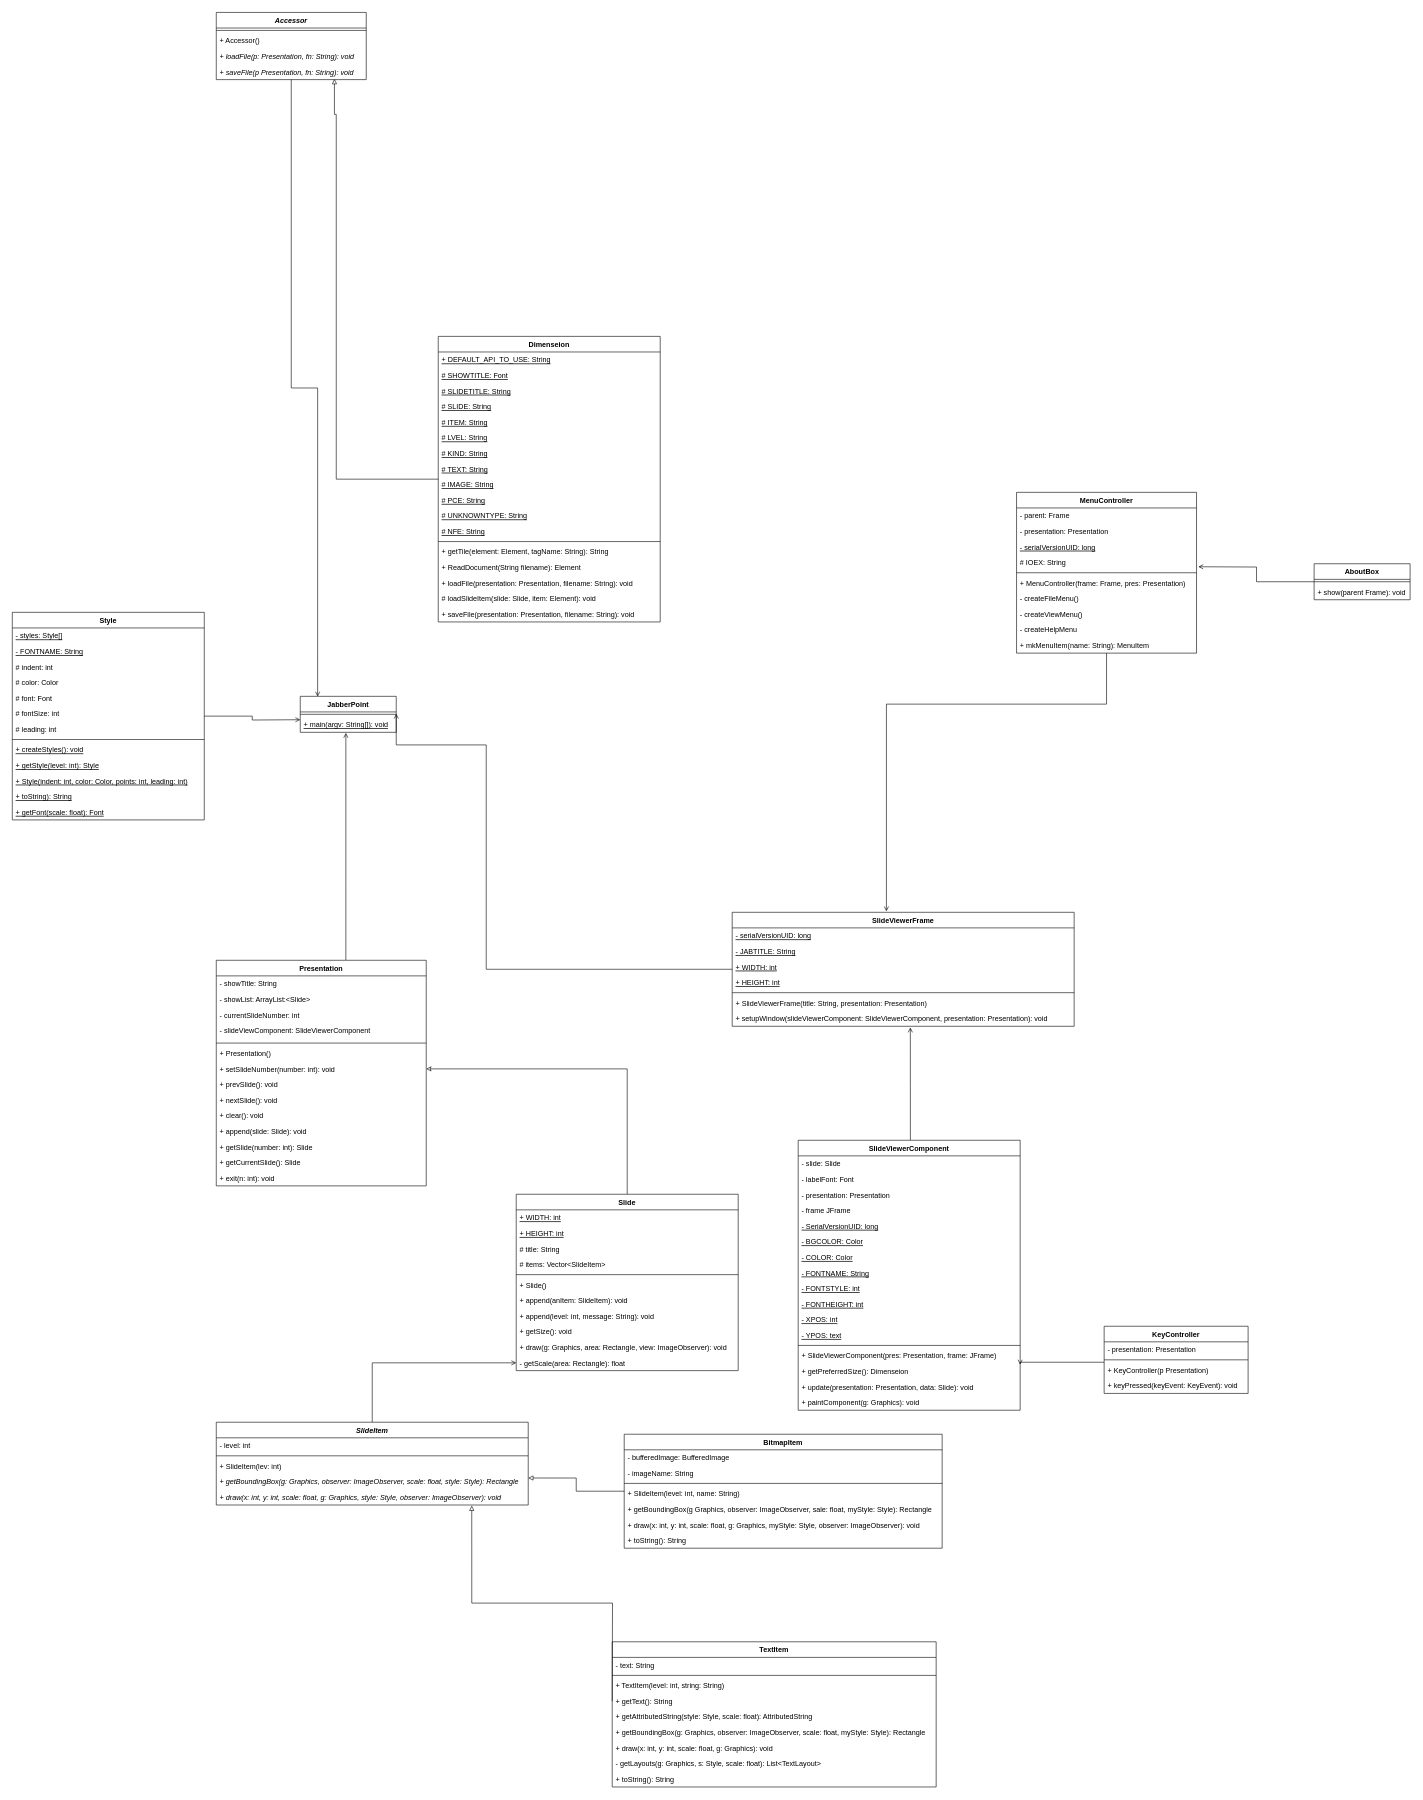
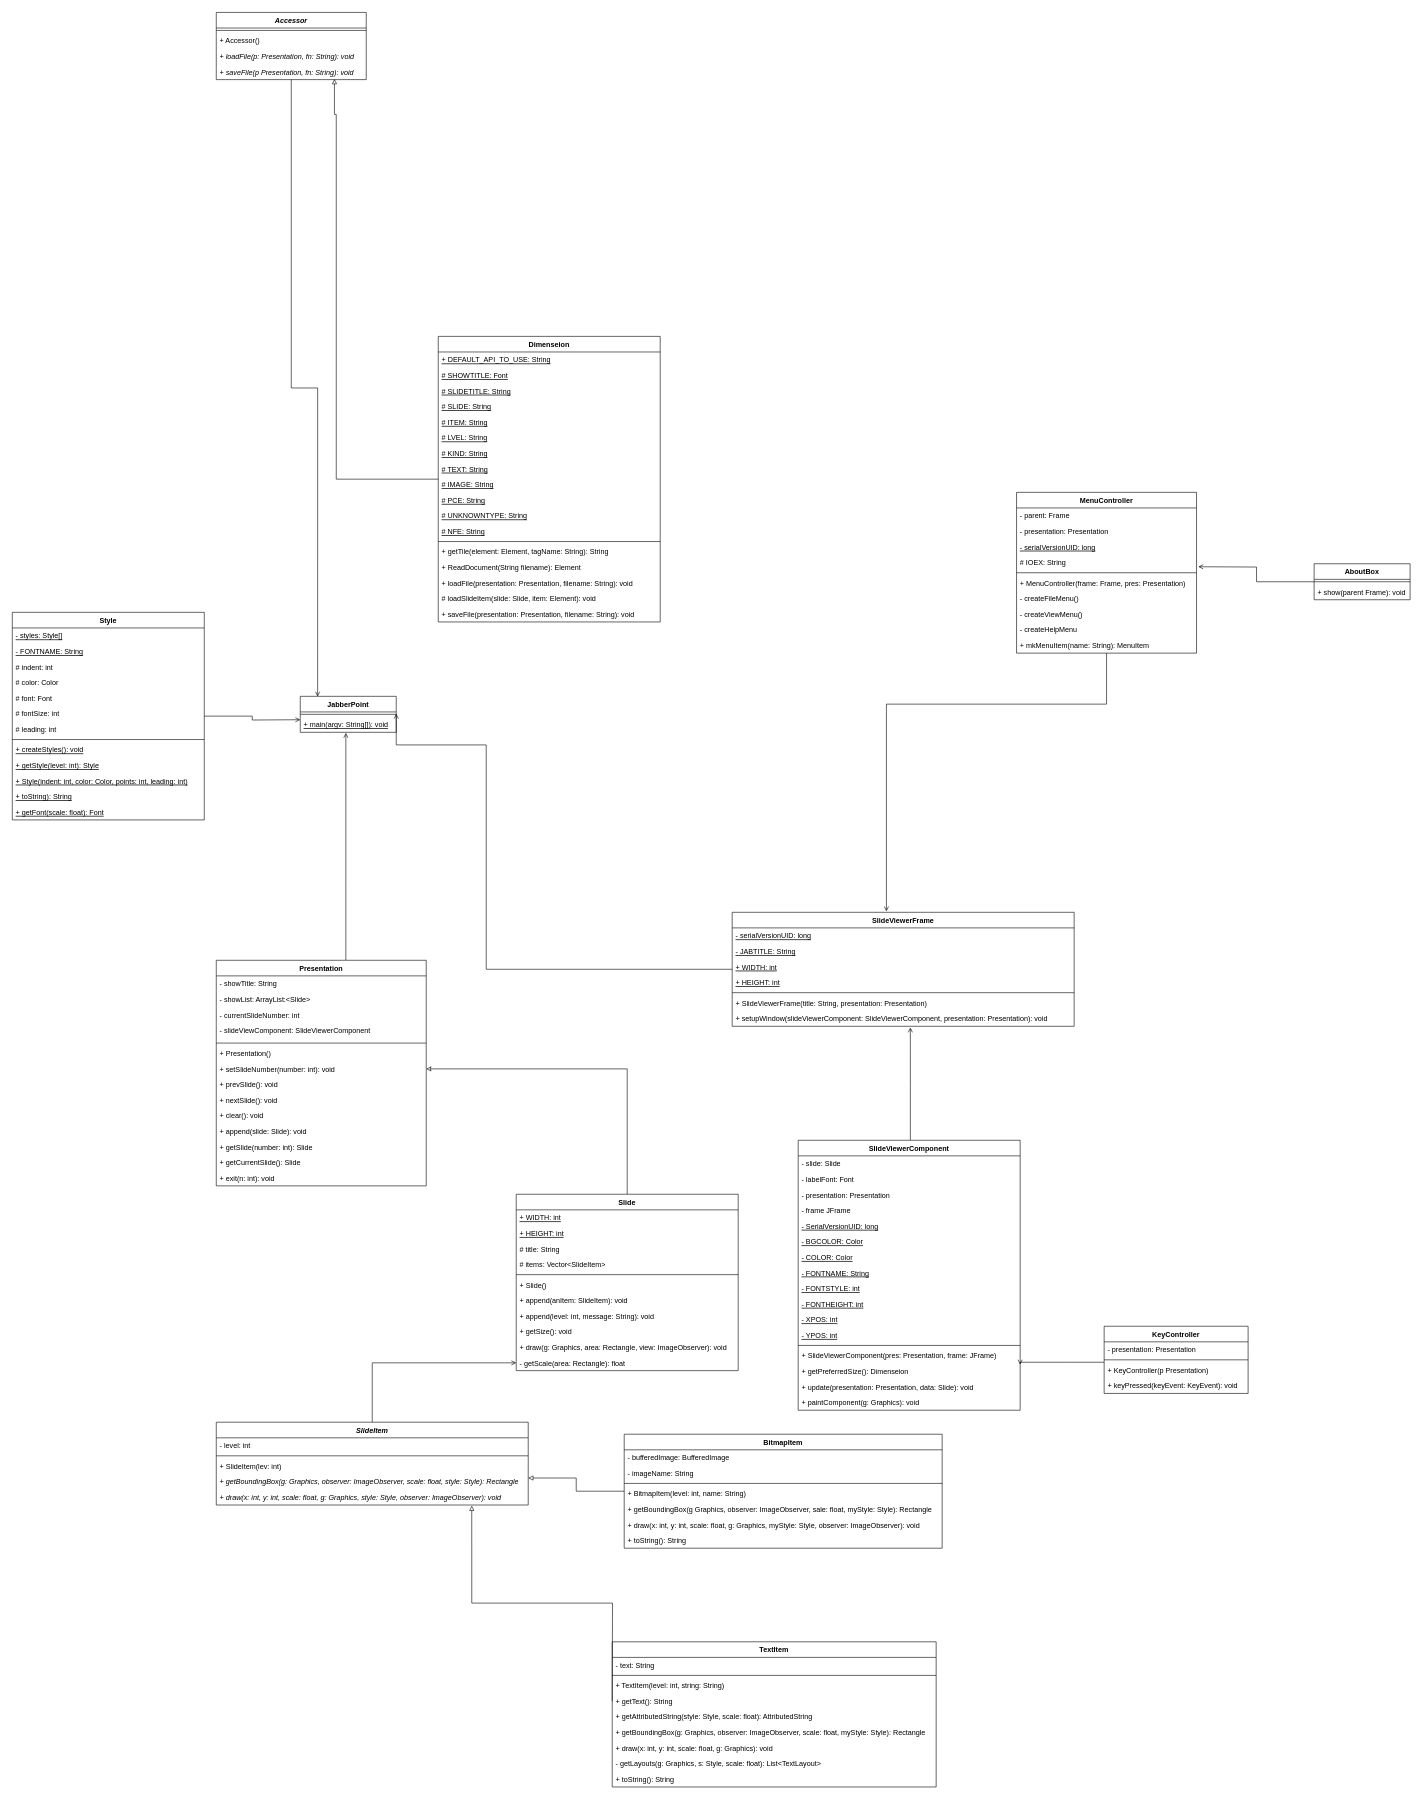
node "- YPOS: text": label "- YPOS: text" -> "- YPOS: int"
node "+ SlideItem(level: int, name: String)": label "+ SlideItem(level: int, name: String)" -> "+ BitmapItem(level: int, name: String)"
